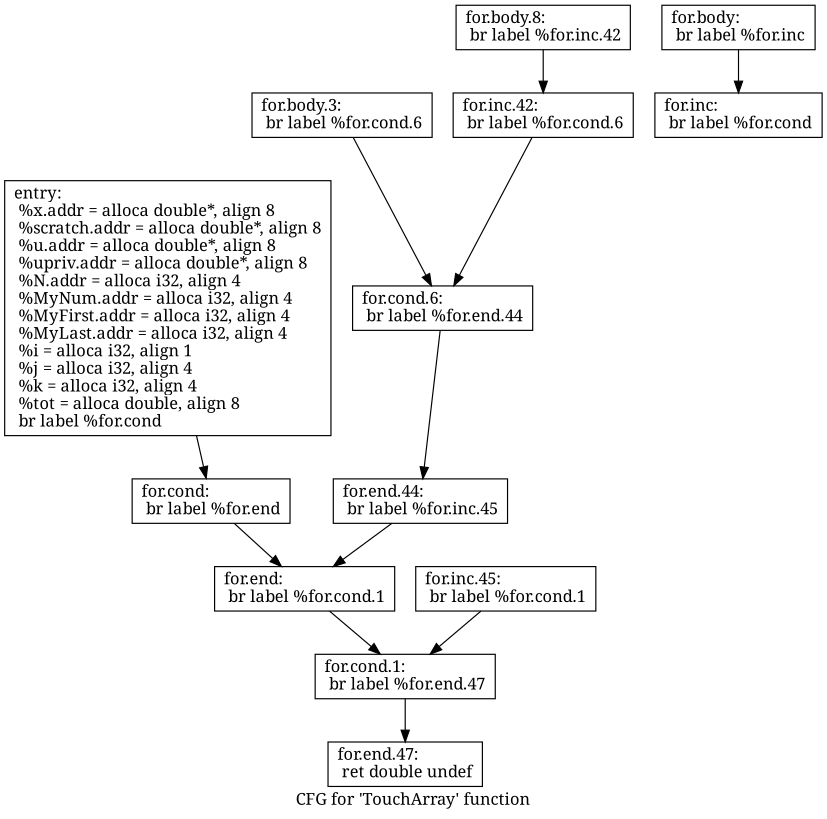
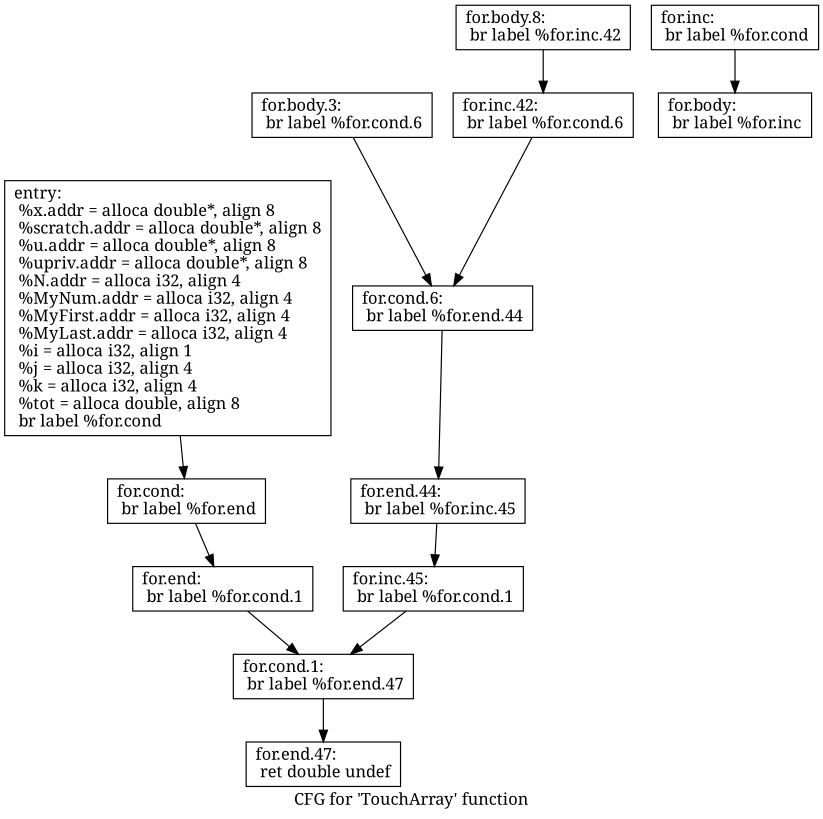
edge "for.body:" -> "for.inc:": reversed
edge "for.end.44:" -> "for.end:": now "for.end.44:" -> "for.inc.45:"
